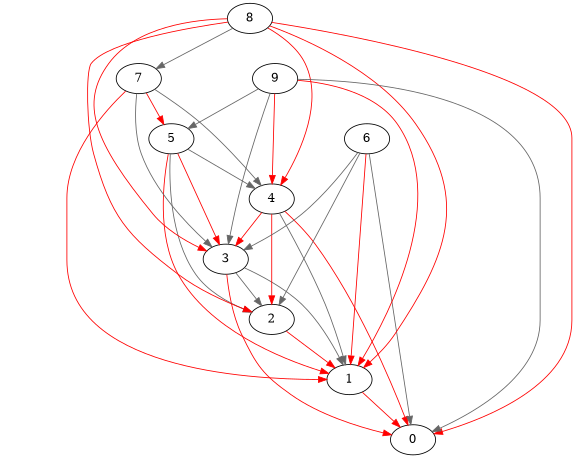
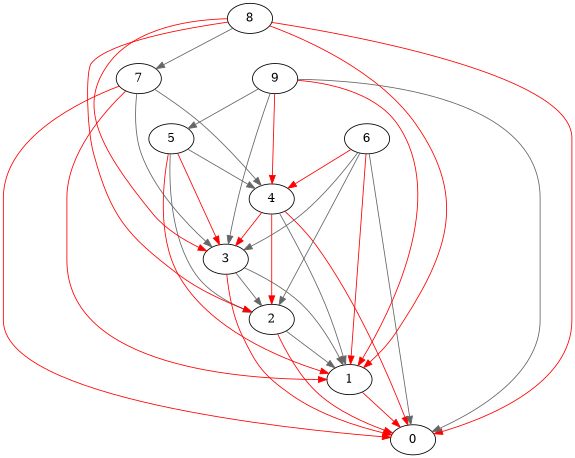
edge "8" -> "4": now "6" -> "4"
edge "7" -> "5": now "7" -> "0"
edge "2" -> "1": color red -> gray40
edge "2" -> "0": added
